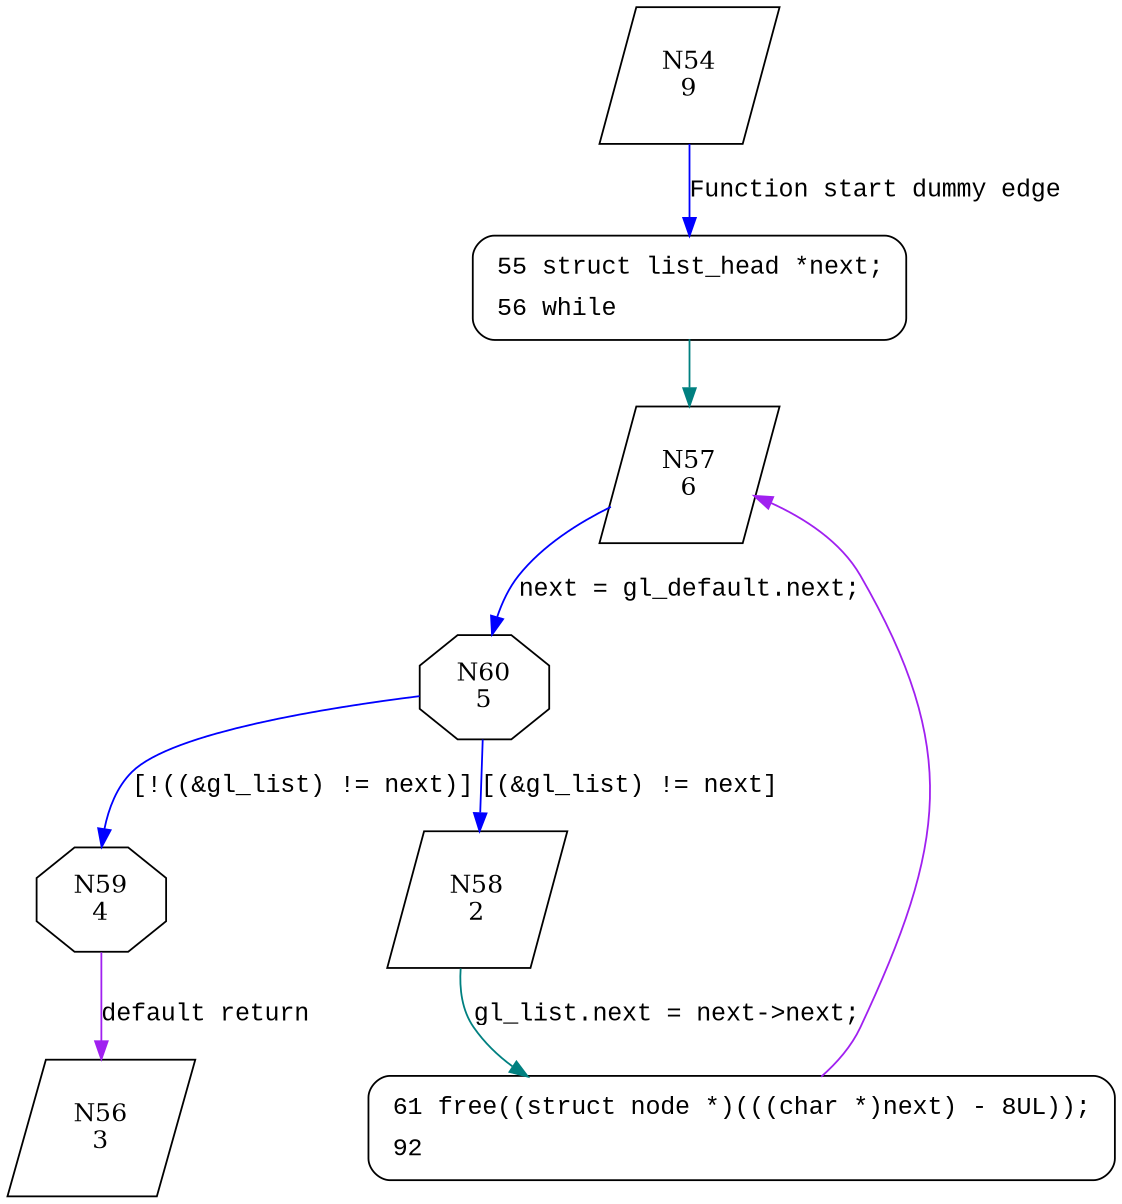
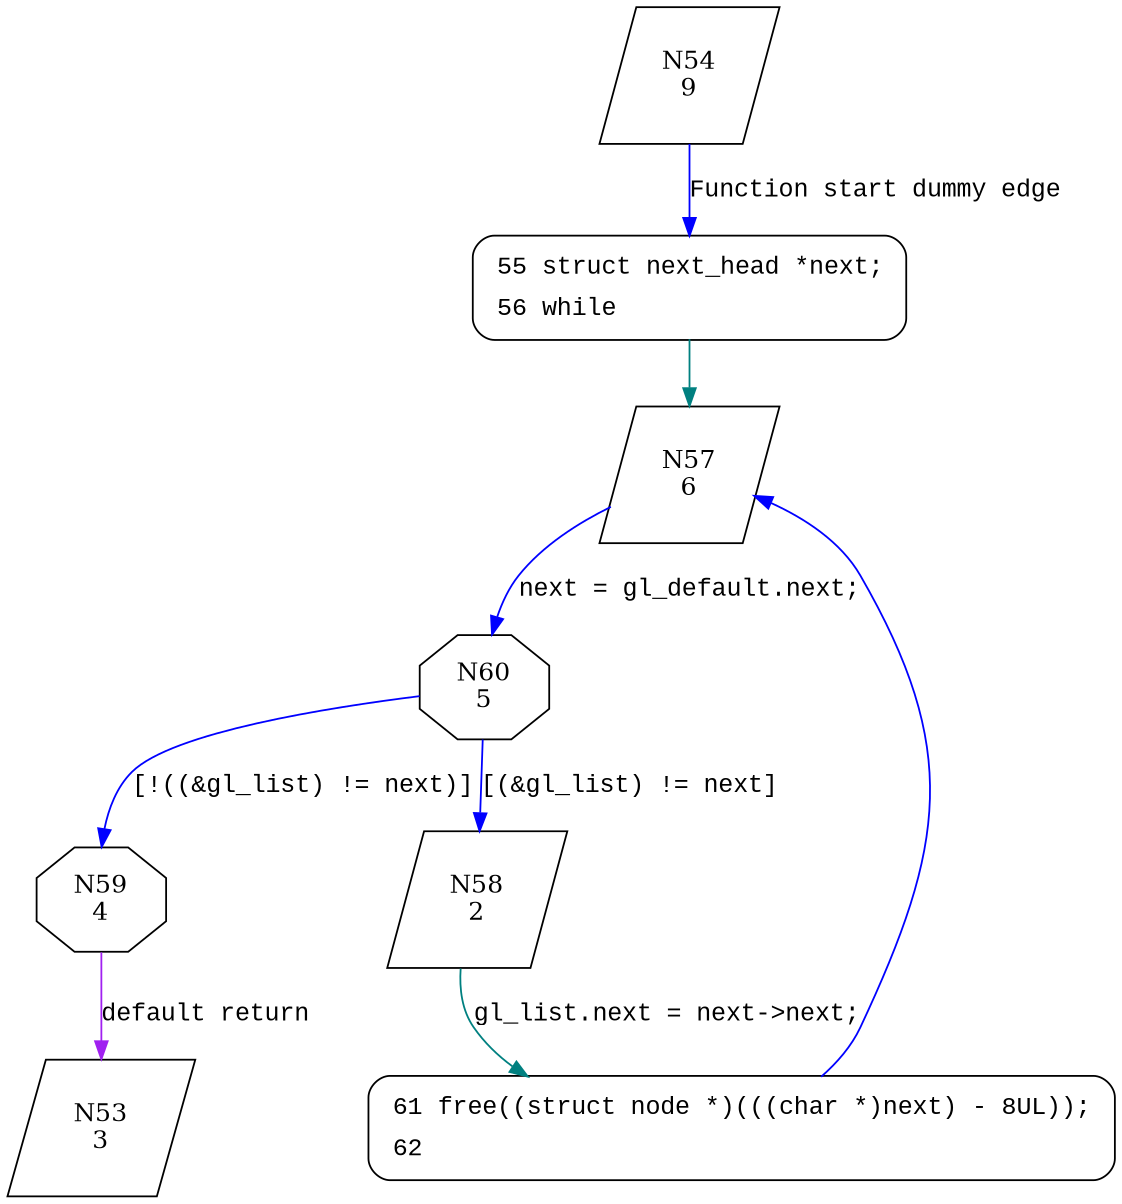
node "55": text "struct list_head *next;" -> "struct next_head *next;"
edge "61" -> "N57 6": color purple -> blue
node "N56 3": label "N56 3" -> "N53 3"
node "61": text "92" -> "62"
